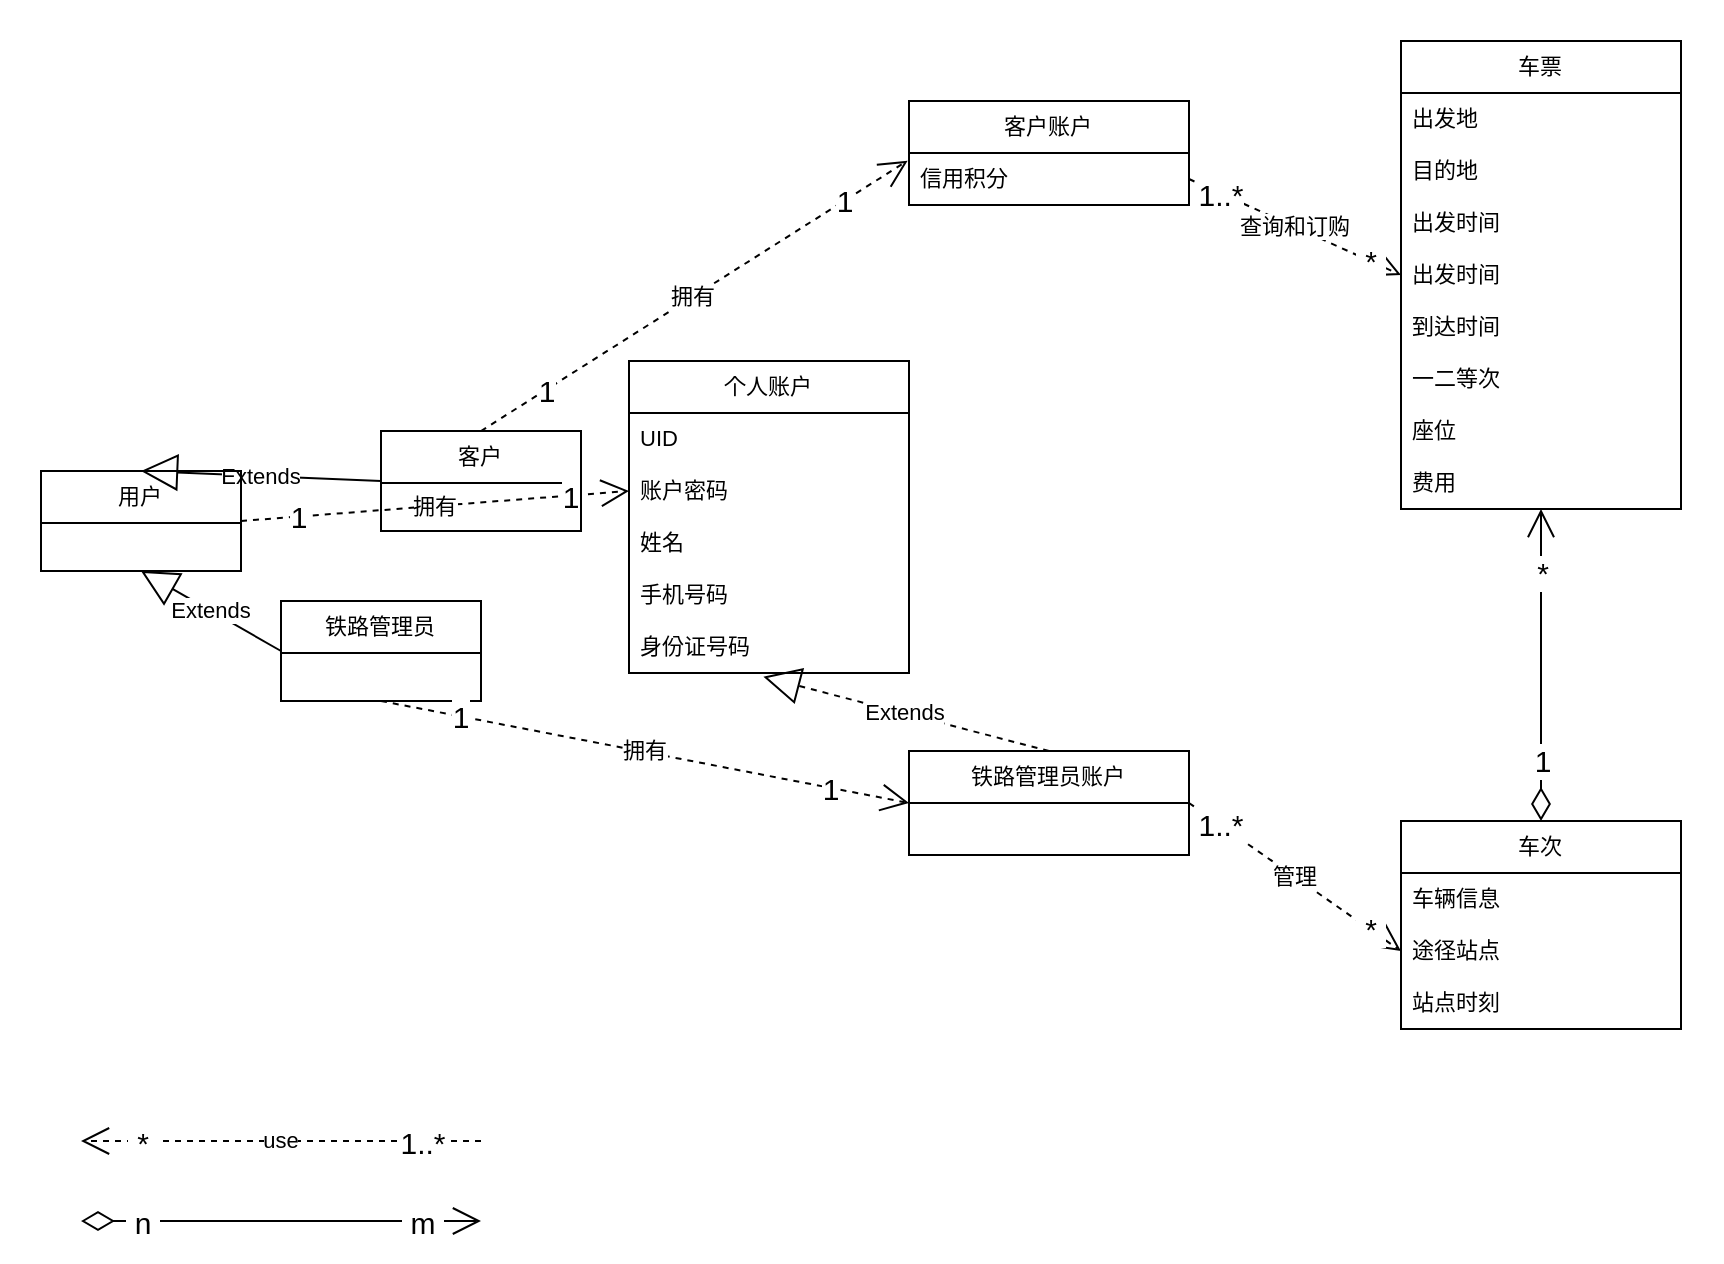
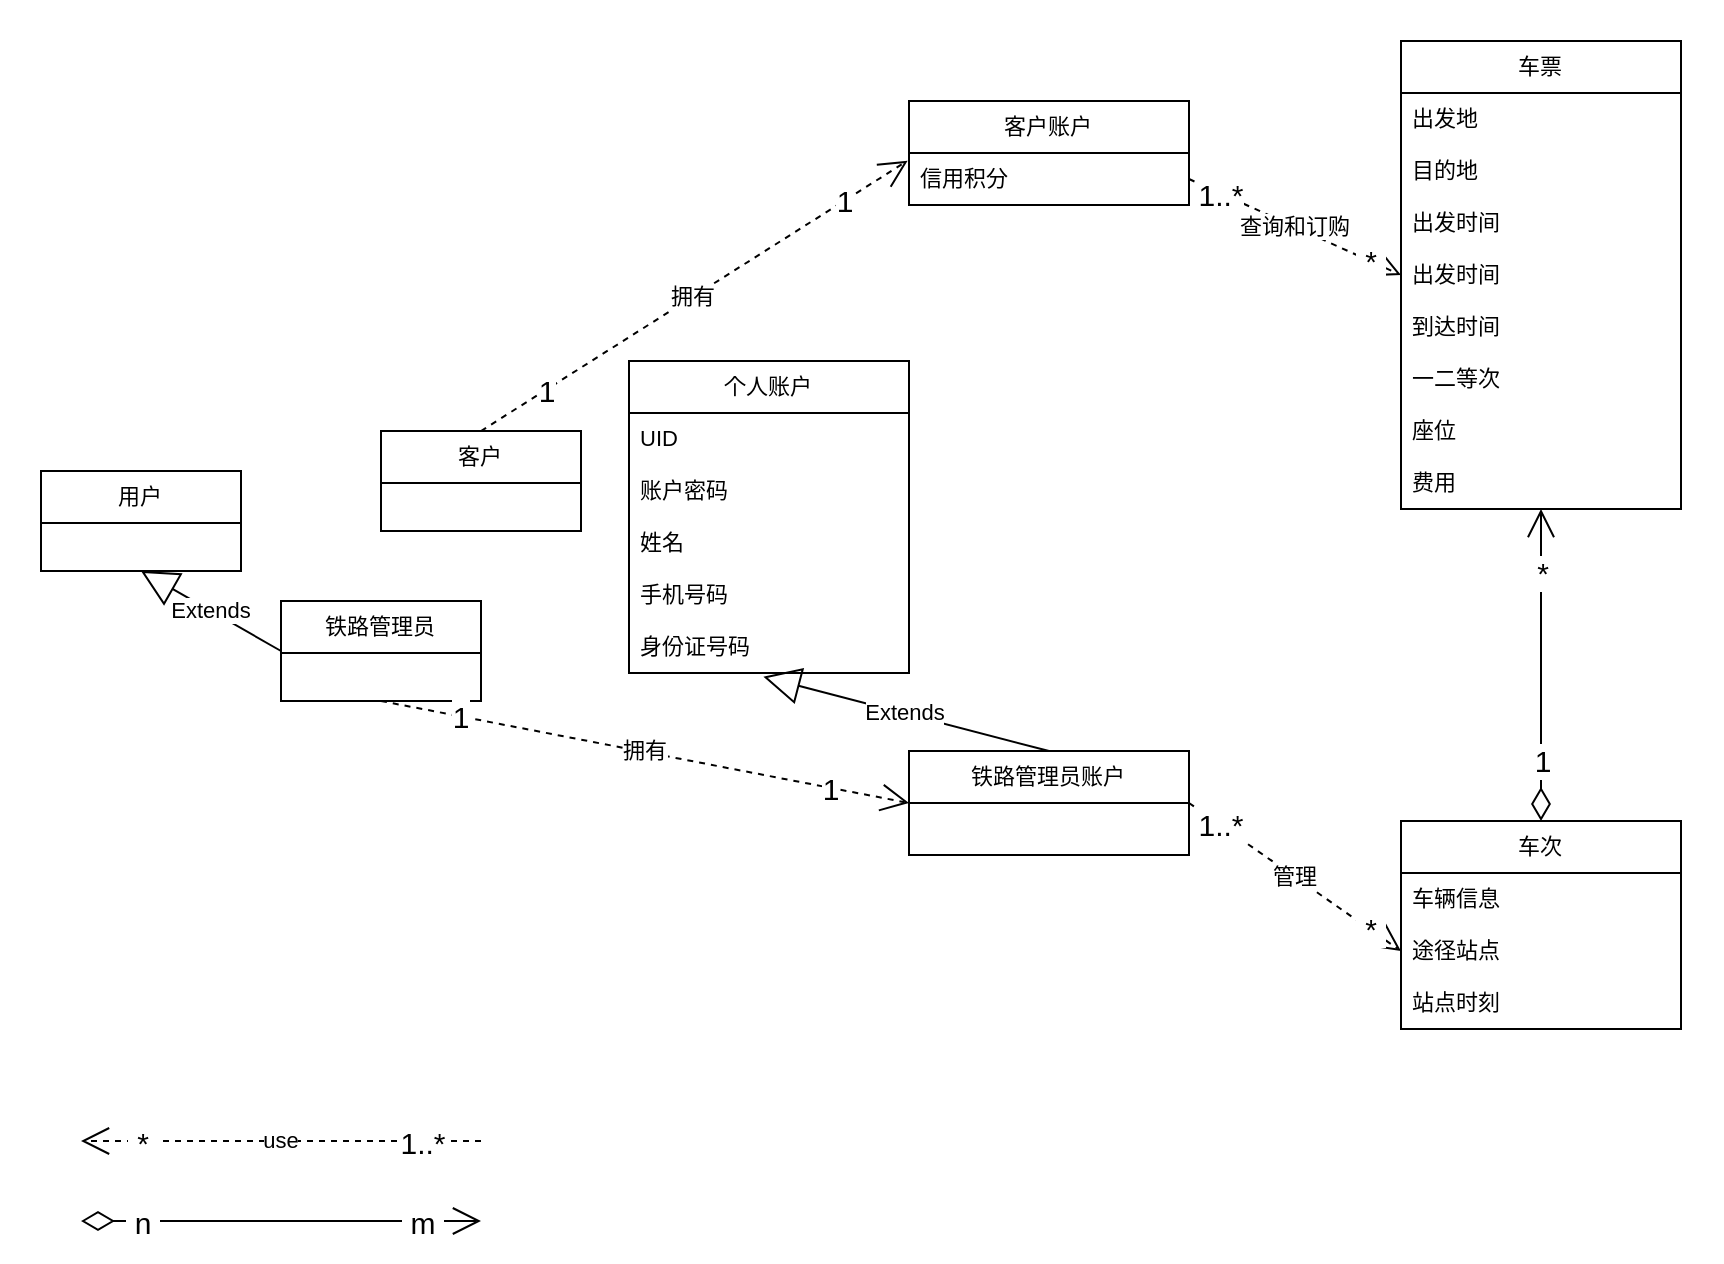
edge "客户" -> "用户": removed, label "Extends"
edge "用户" -> "账户密码": removed, labels "1", "拥有", "1"
edge "铁路管理员账户" -> "身份证号码": style dashed -> solid
